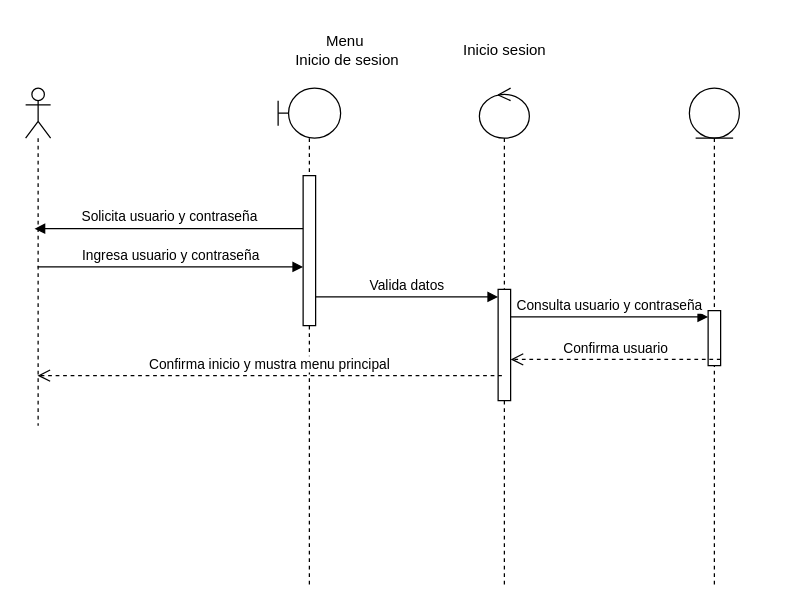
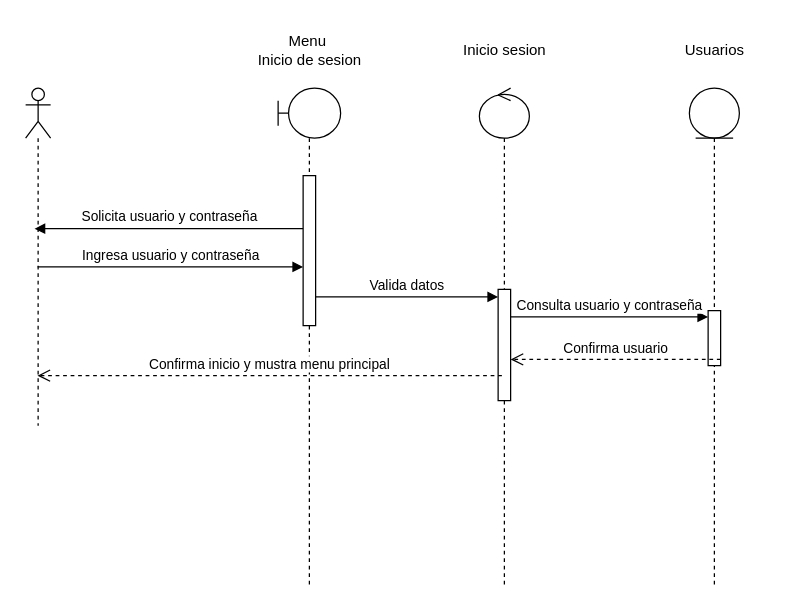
node "Menu Inicio de sesion": moved (347, 51) -> (309, 51)
node "Usuarios": added
